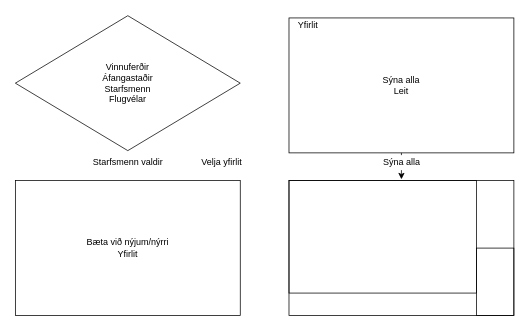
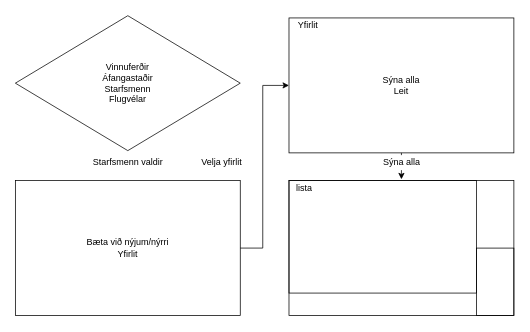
edge "Bæta við nýjum/nýrri Yfirlit" -> "Sýna alla Leit": added
node "lista": added
